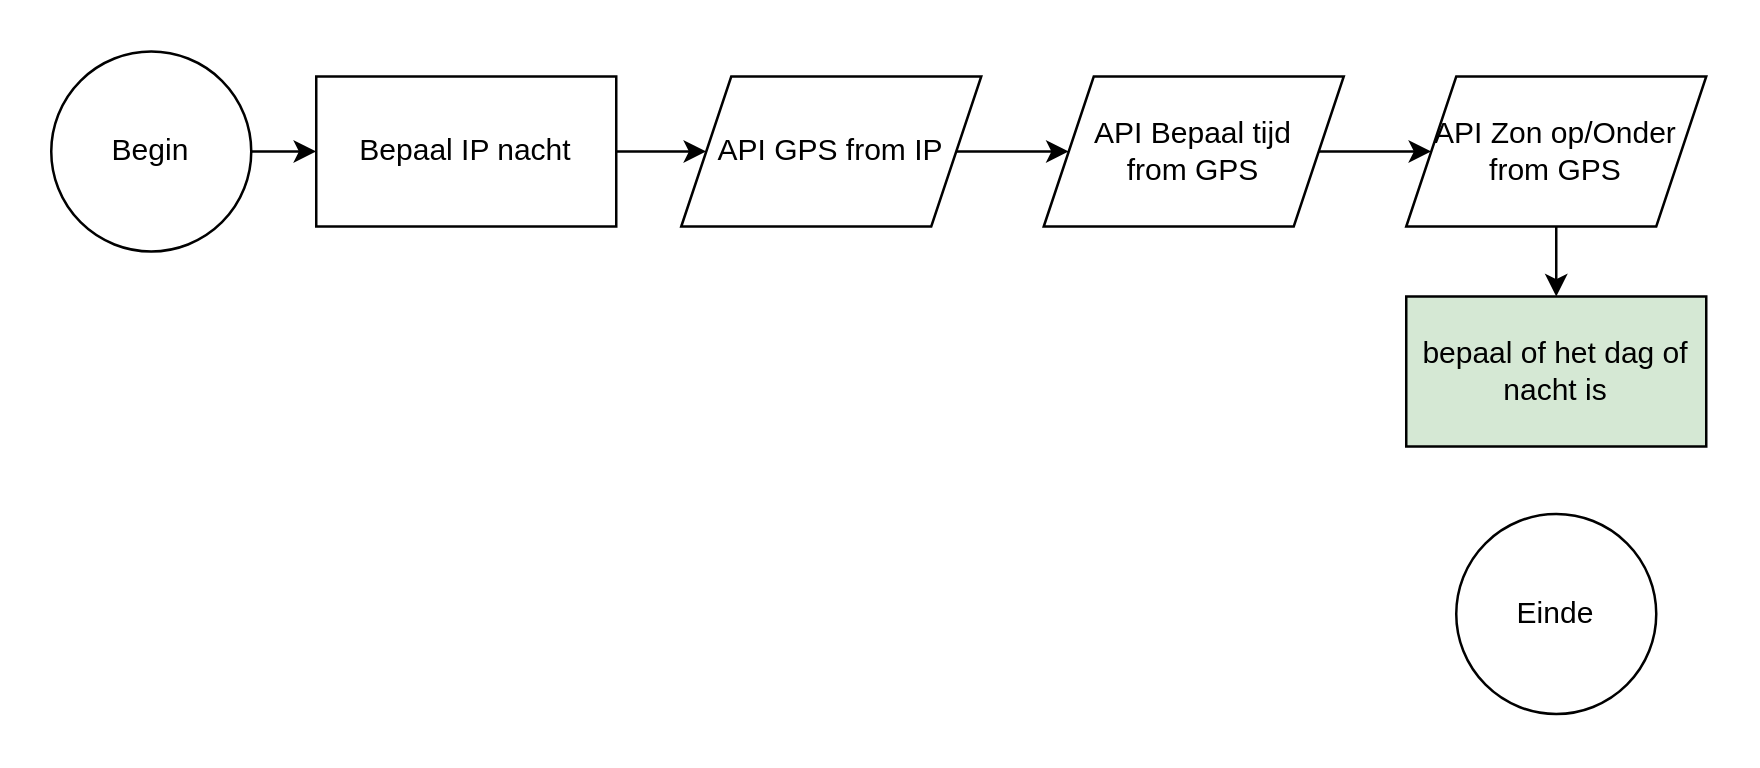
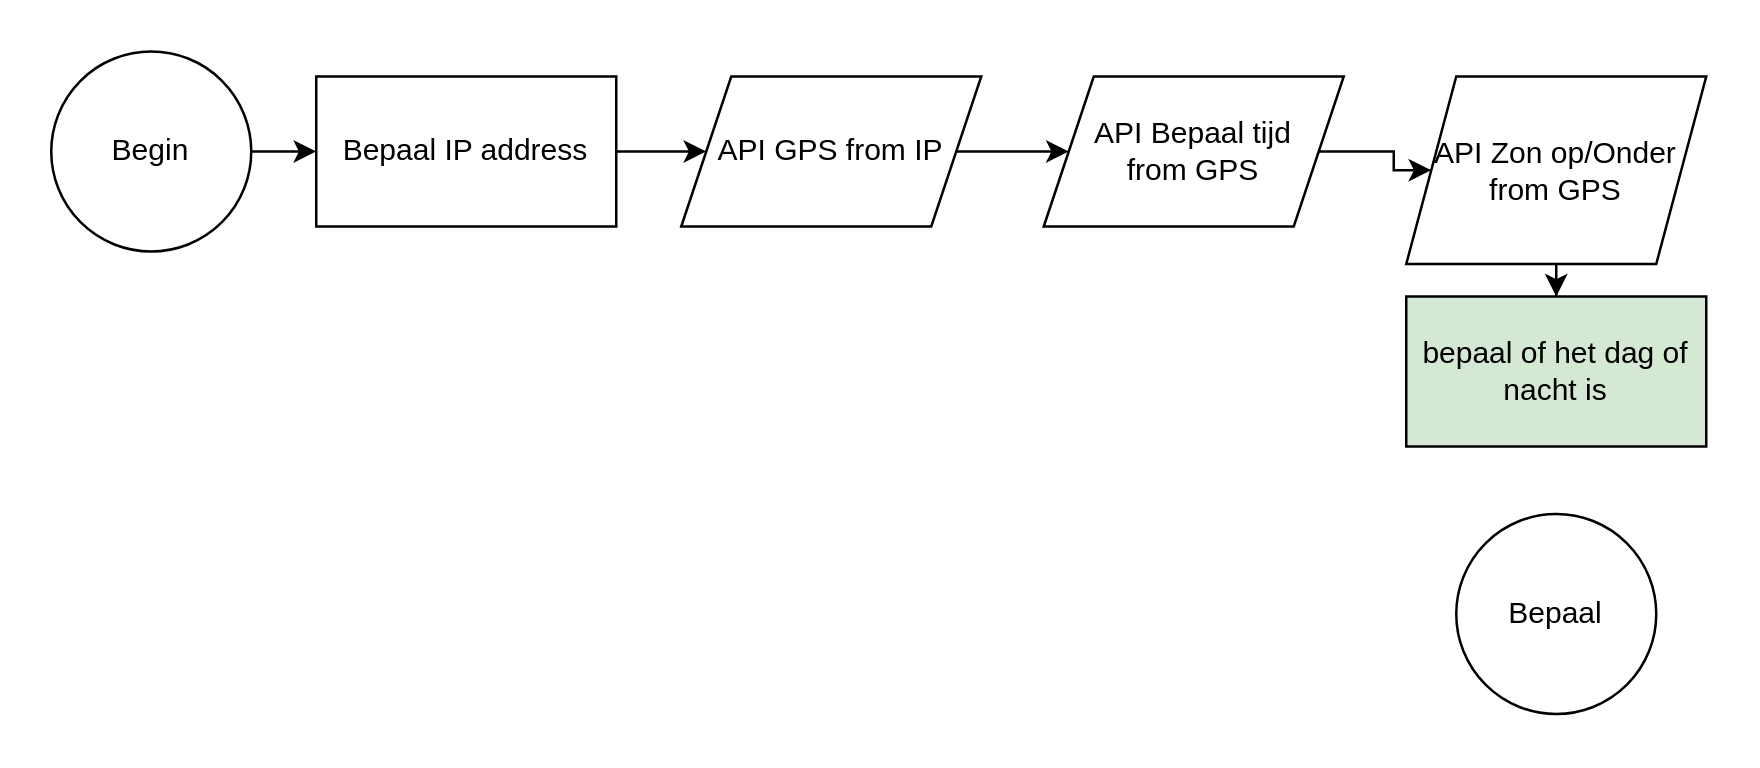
node "Bepaal IP nacht": label "Bepaal IP nacht" -> "Bepaal IP address"
node "API Zon op/Onder from GPS": size 300x150 -> 300x188
node "Einde": label "Einde" -> "Bepaal"
